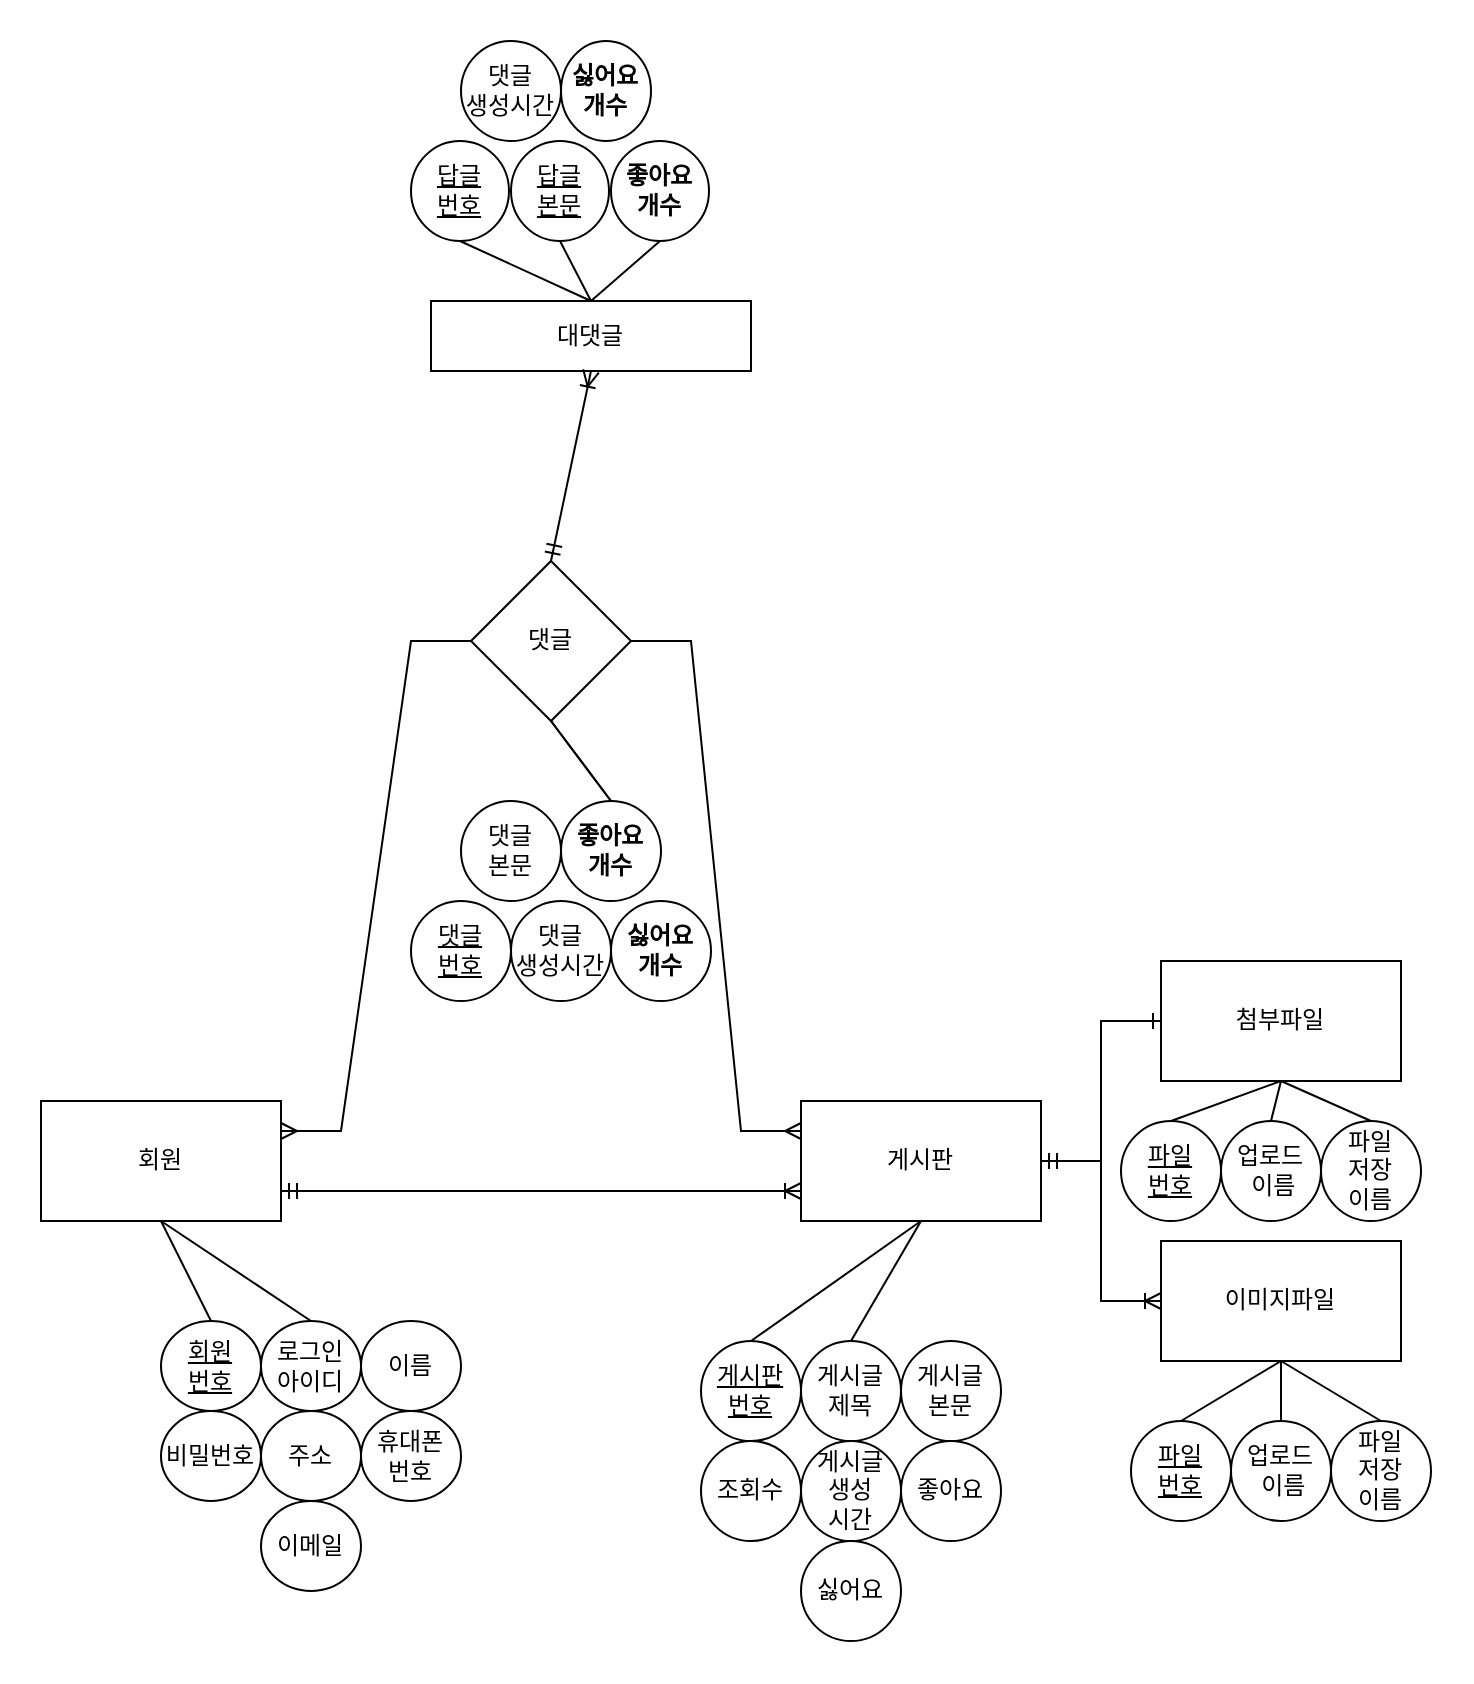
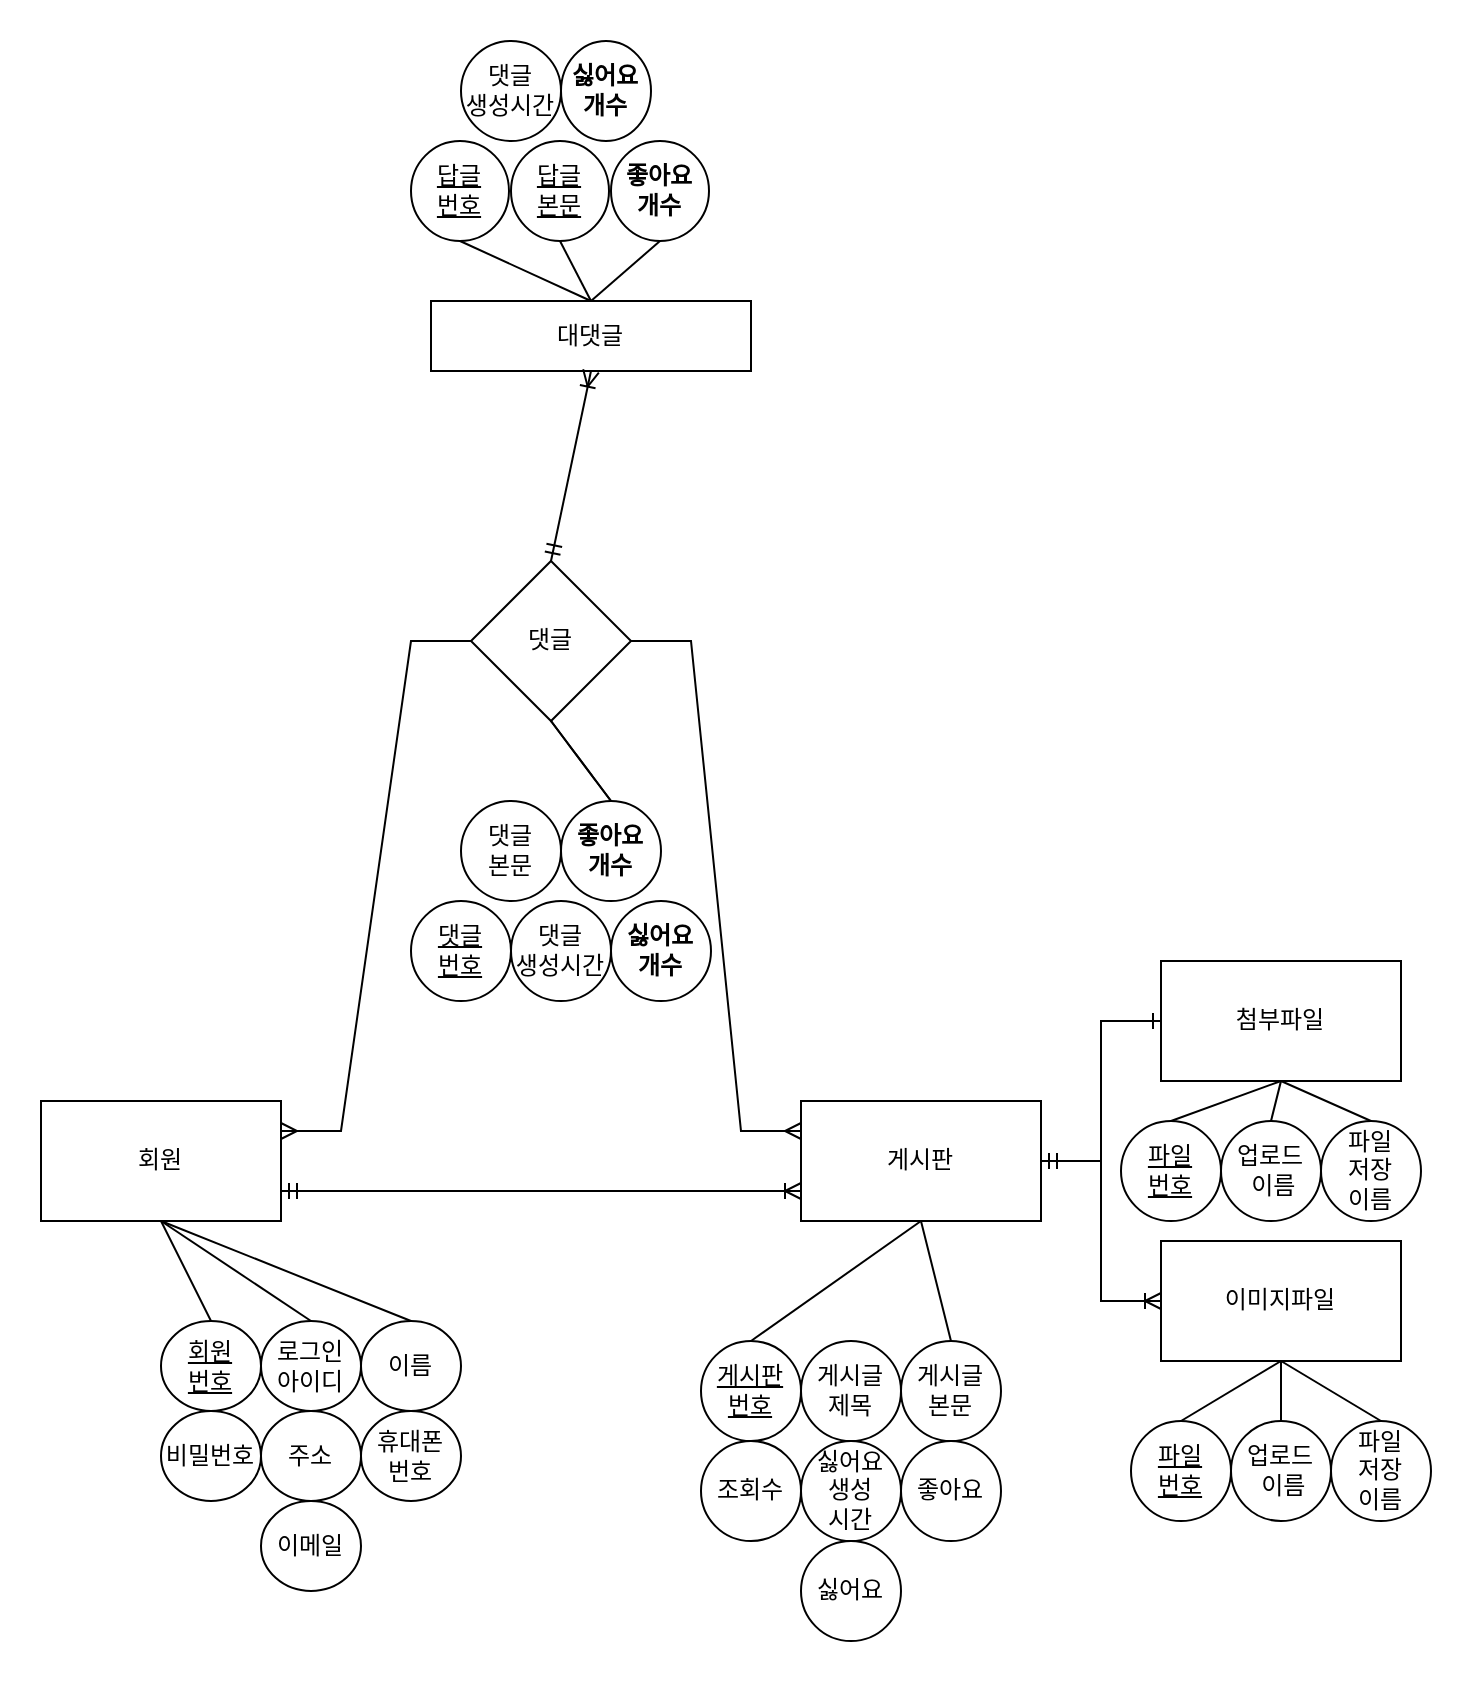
edge "회원" -- "이름": added
edge "게시판" -- "게시글 본문": added
edge "게시판" -- "게시글 제목": removed
node "게시글 생성 시간": label "게시글 생성 시간" -> "싫어요 생성 시간"
